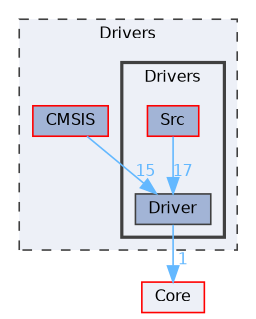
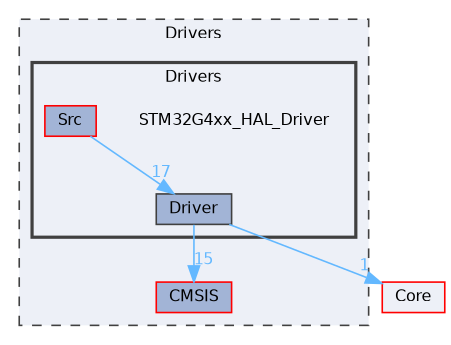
node "STM32G4xx_HAL_Driver": added
edge "CMSIS" -> "Driver": reversed
